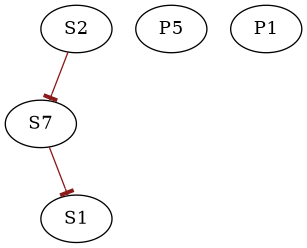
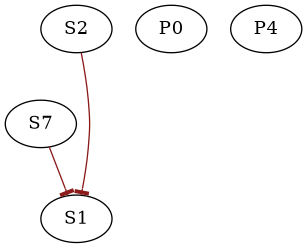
node "P5": label "P5" -> "P0"
node "P1": label "P1" -> "P4"
edge "S2" -> "S7": now "S2" -> "S1"
